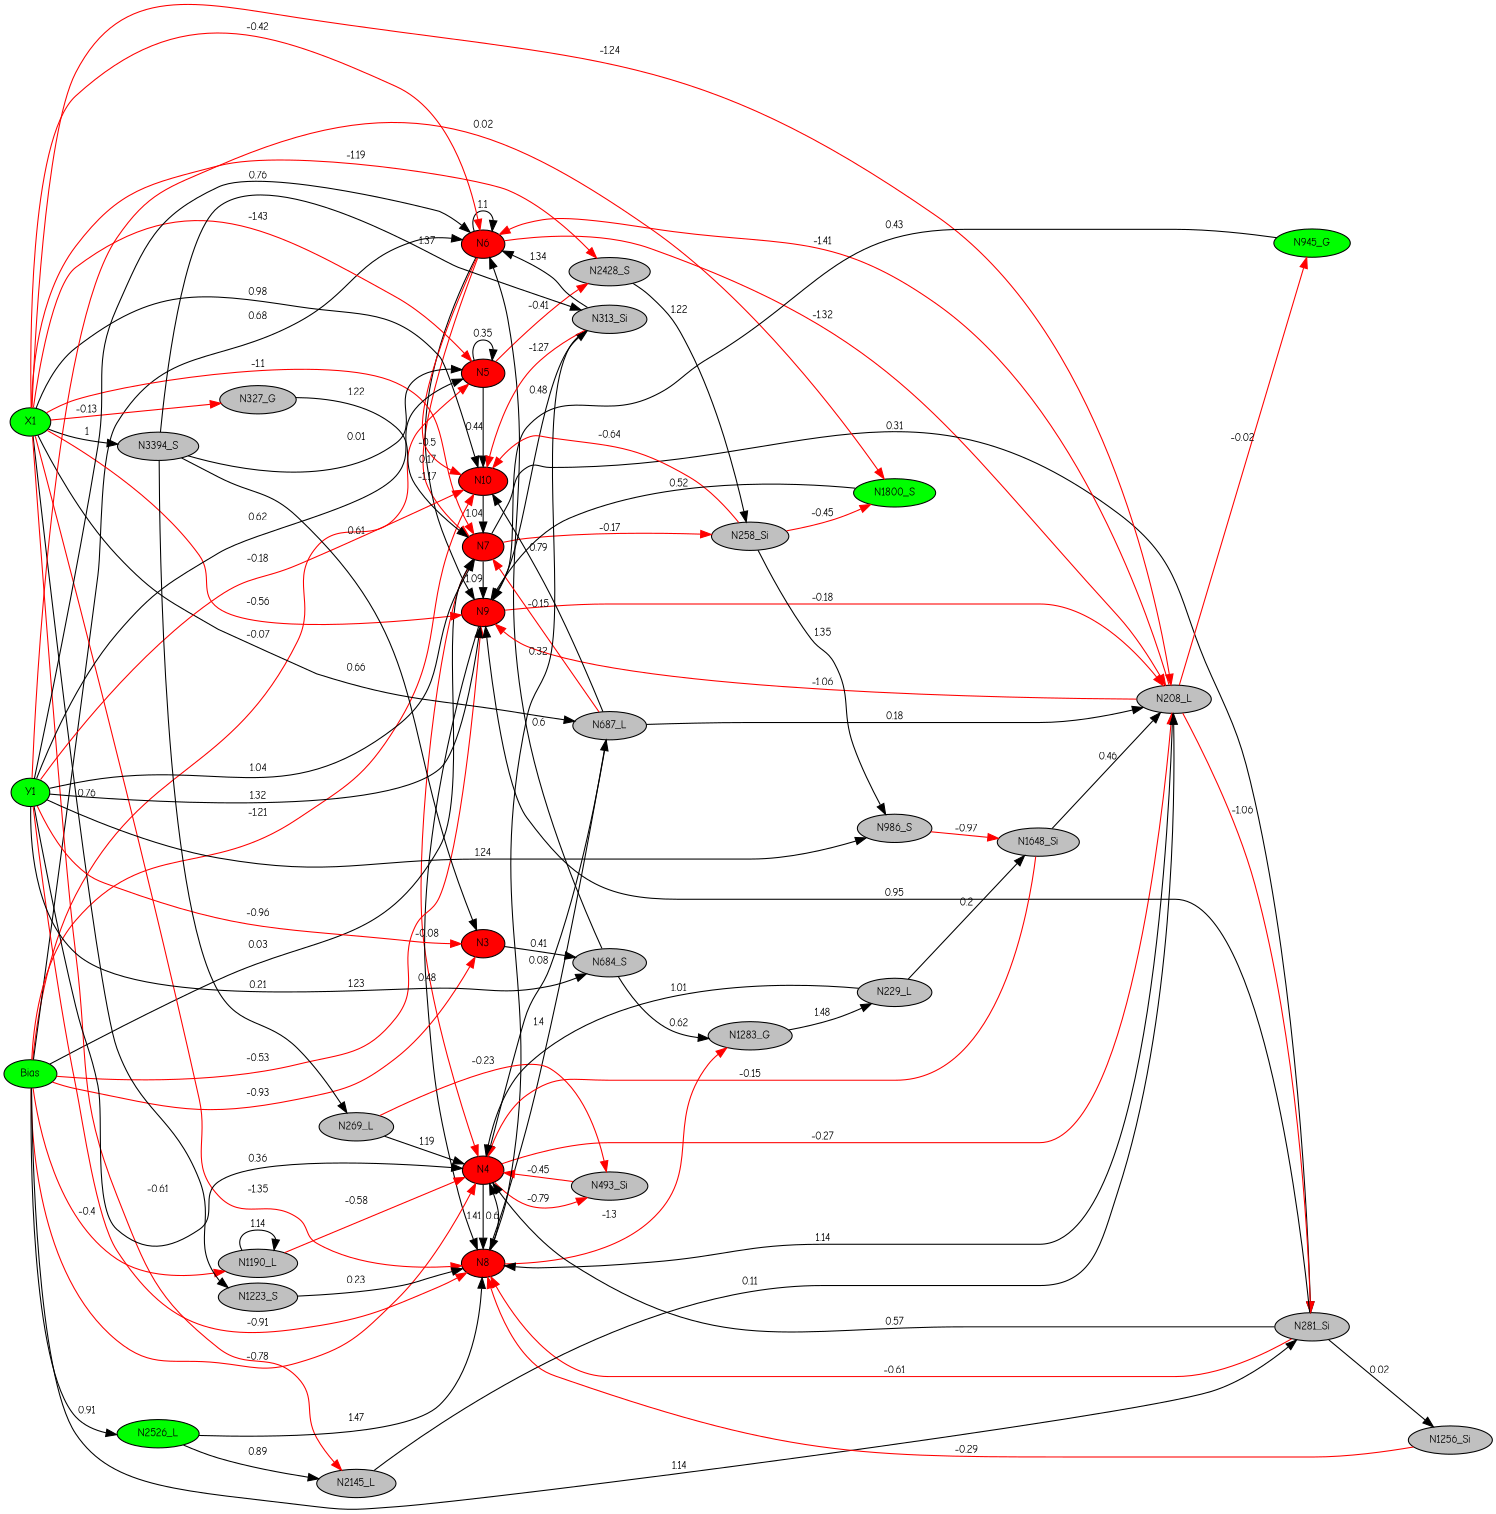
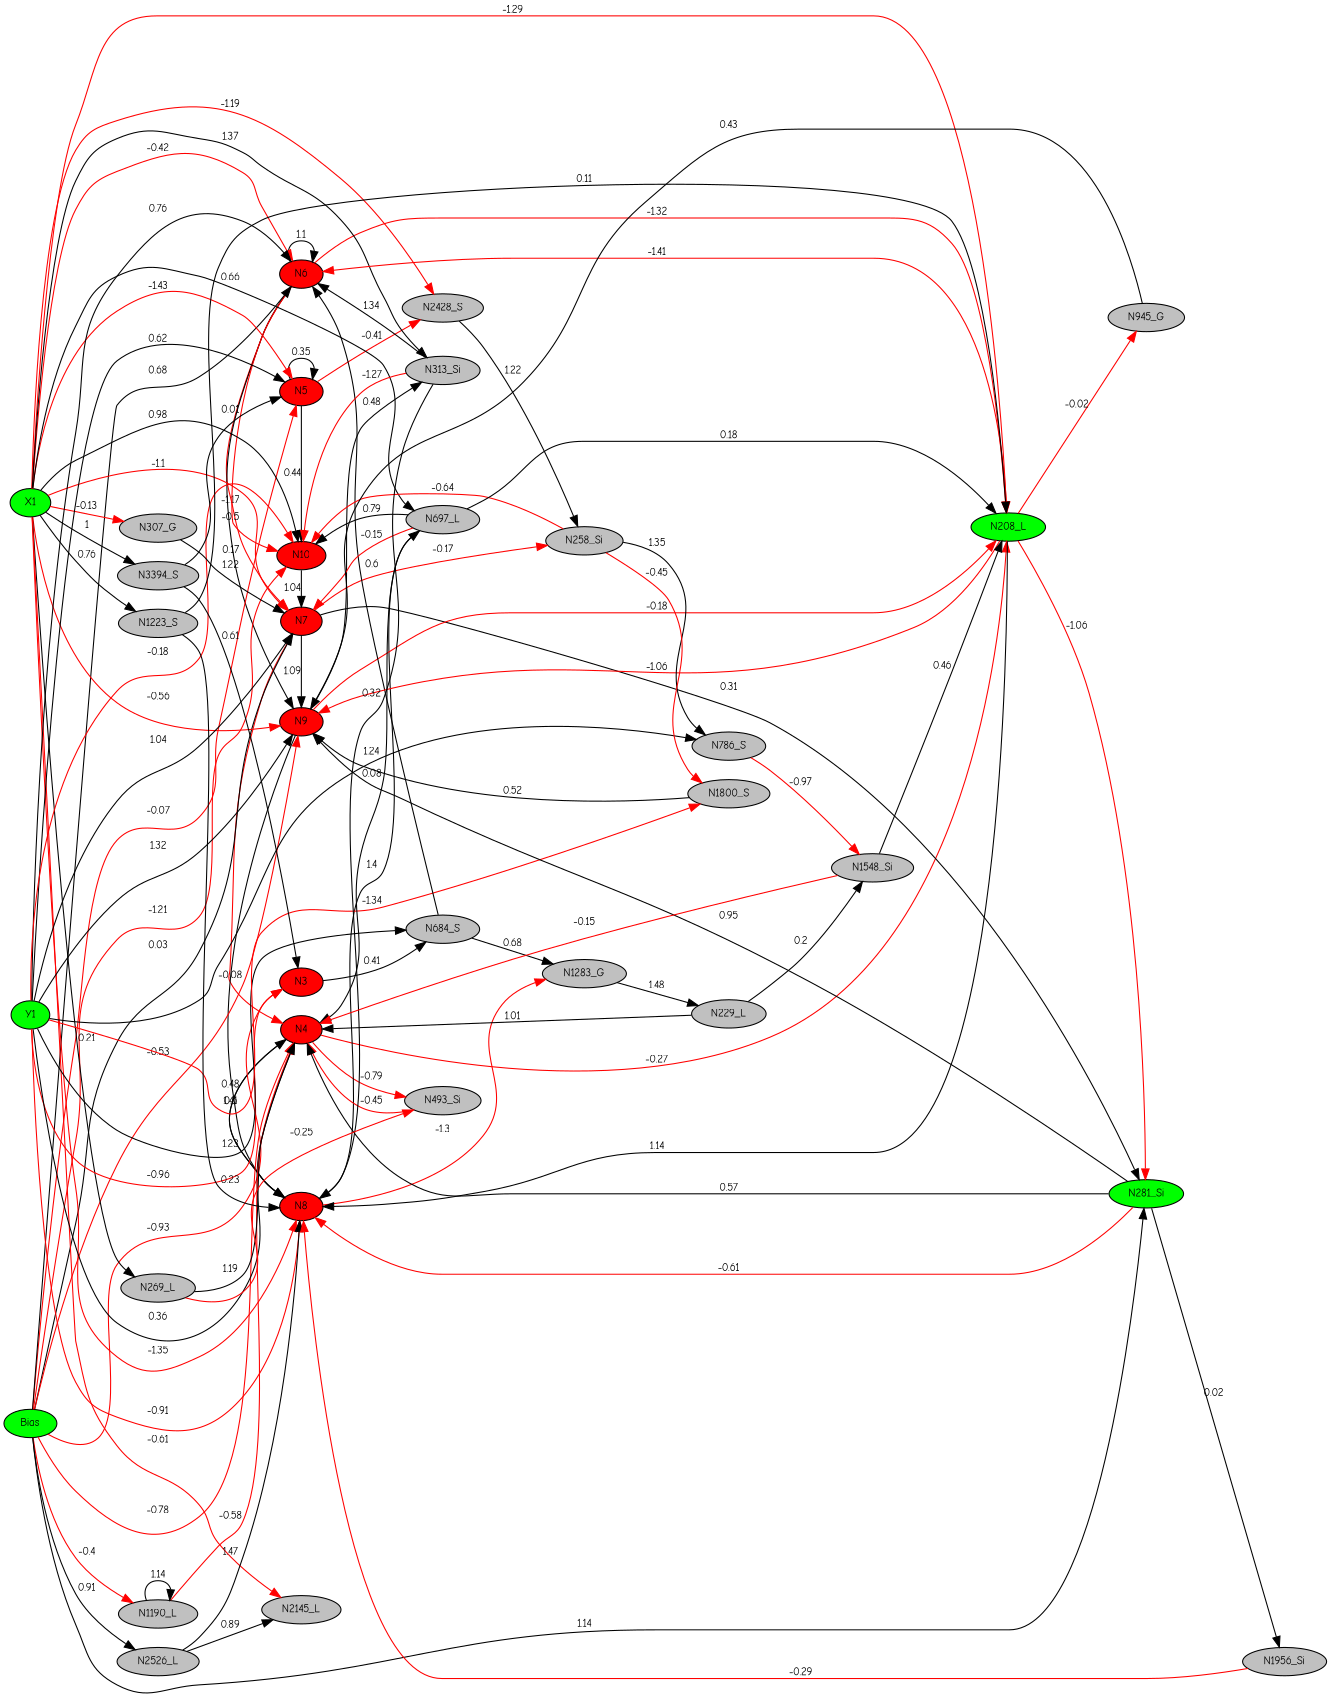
edge "X1" -> "N208_L": label "-1.24" -> "-1.29"
edge "Y1" -> "N1800_S": label "0.02" -> "-1.34"
edge "N3394_S" -> "N313_Si": now "X1" -> "N313_Si"
node "N945_G": fillcolor green -> gray
node "N327_G": label "N327_G" -> "N307_G"
node "N1800_S": fillcolor green -> gray
node "N208_L": fillcolor gray -> green
node "N687_L": label "N687_L" -> "N697_L"
edge "N3394_S" -> "N269_L": now "X1" -> "N269_L"
node "N986_S": label "N986_S" -> "N786_S"
node "N1648_Si": label "N1648_Si" -> "N1548_Si"
edge "N684_S" -> "N1283_G": label "0.62" -> "0.68"
edge "N269_L" -> "N493_Si": label "-0.23" -> "-0.25"
edge "N2145_L" -> "N208_L": now "N1223_S" -> "N208_L"
node "N281_Si": fillcolor gray -> green
node "N2526_L": fillcolor green -> gray
node "N1256_Si": label "N1256_Si" -> "N1956_Si"
